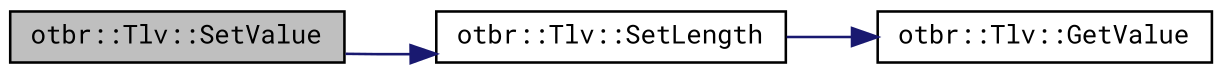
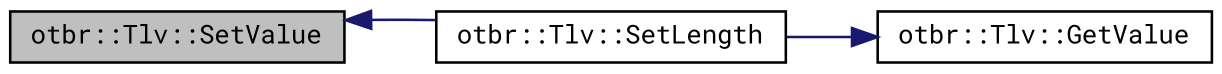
edge "otbr::Tlv::SetValue" -> "otbr::Tlv::SetLength": reversed
